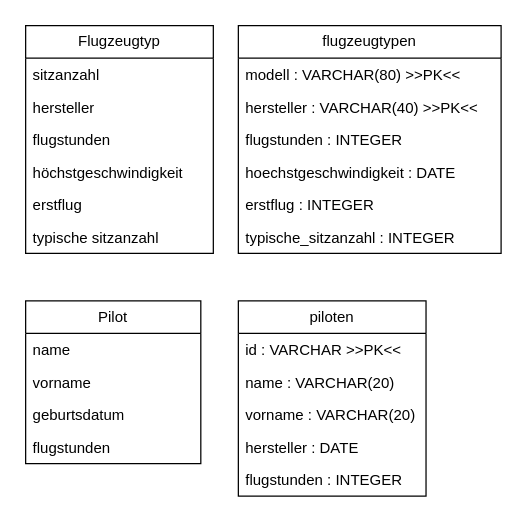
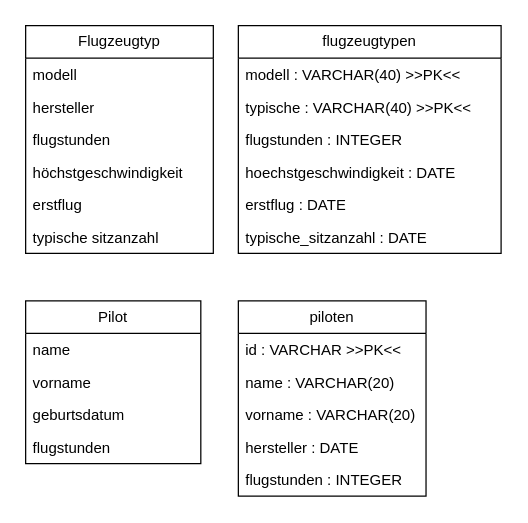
node "sitzanzahl": label "sitzanzahl" -> "modell"
node "modell : VARCHAR(80) >>PK<<": label "modell : VARCHAR(80) >>PK<<" -> "modell : VARCHAR(40) >>PK<<"
node "hersteller : VARCHAR(40) >>PK<<": label "hersteller : VARCHAR(40) >>PK<<" -> "typische : VARCHAR(40) >>PK<<"
node "erstflug : INTEGER": label "erstflug : INTEGER" -> "erstflug : DATE"
node "typische_sitzanzahl : INTEGER": label "typische_sitzanzahl : INTEGER" -> "typische_sitzanzahl : DATE"
